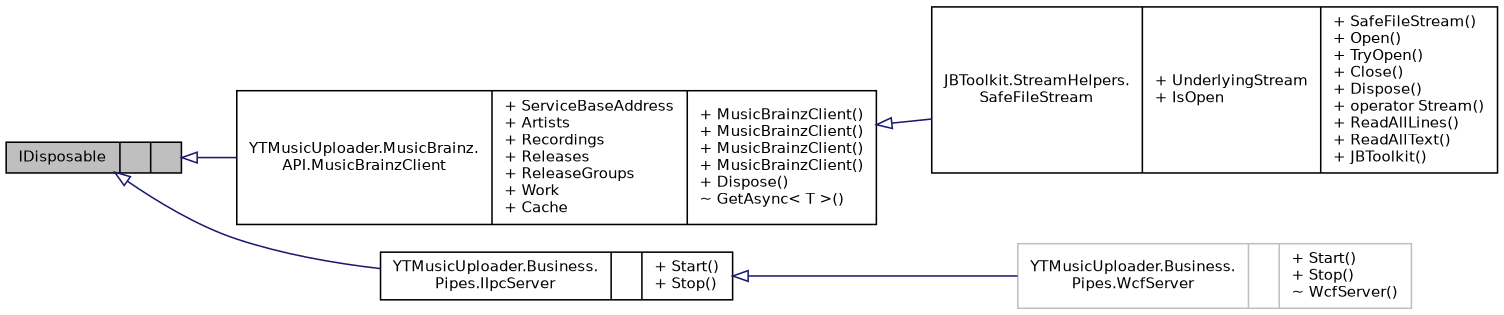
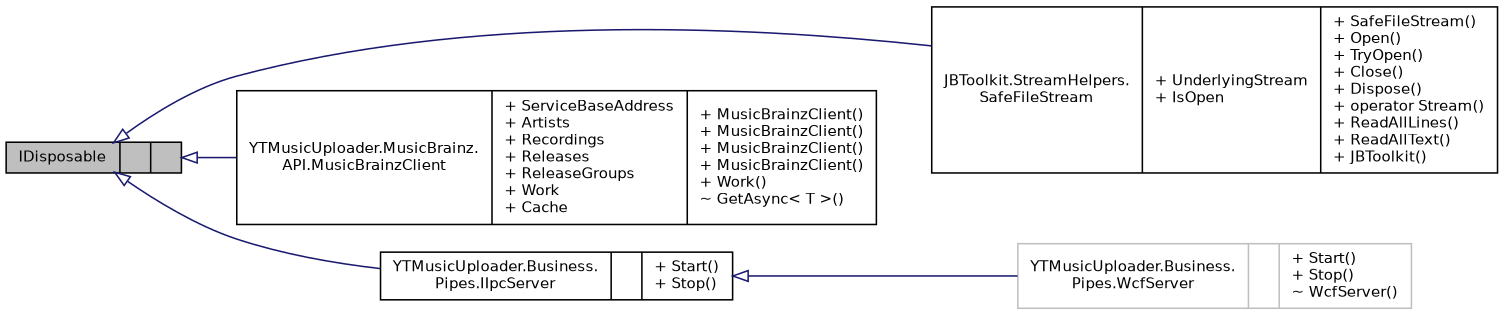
edge "JBToolkit.StreamHelpers." -> "YTMusicUploader.MusicBrainz.": now "JBToolkit.StreamHelpers." -> "IDisposable"
node "YTMusicUploader.MusicBrainz.": text "+ Dispose()" -> "+ Work()"
